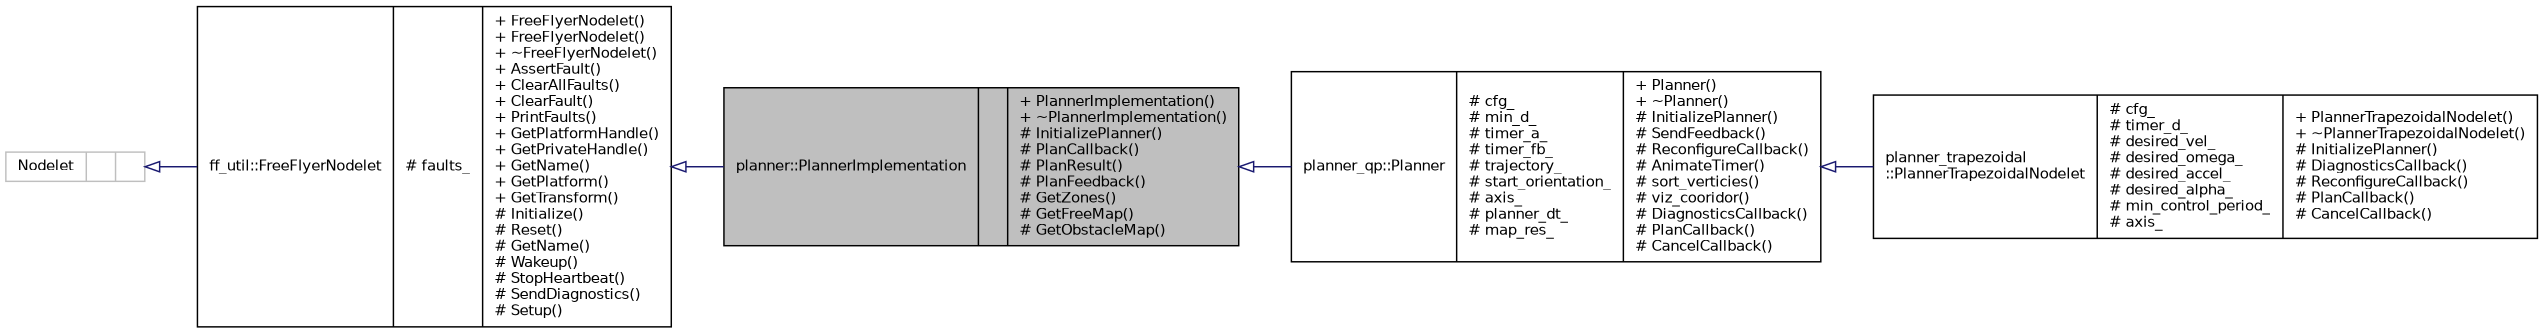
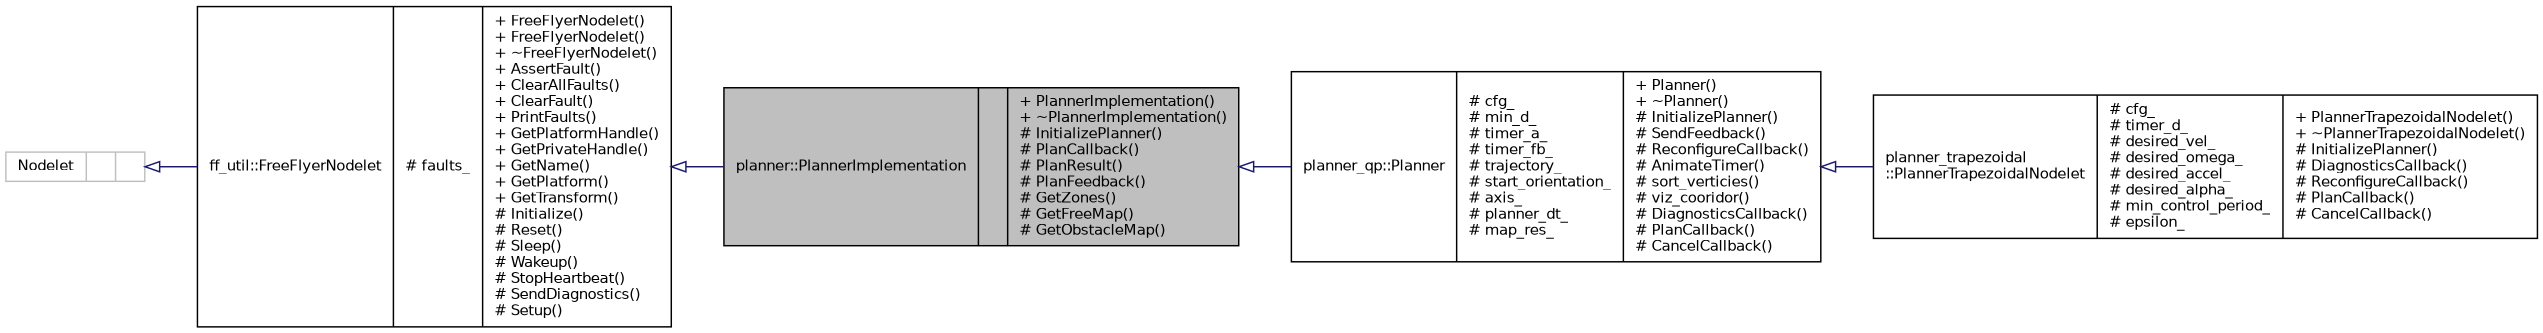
node "planner_trapezoidal": text "# axis_" -> "# epsilon_"
node "ff_util::FreeFlyerNodelet": text "# GetName()" -> "# Sleep()"
